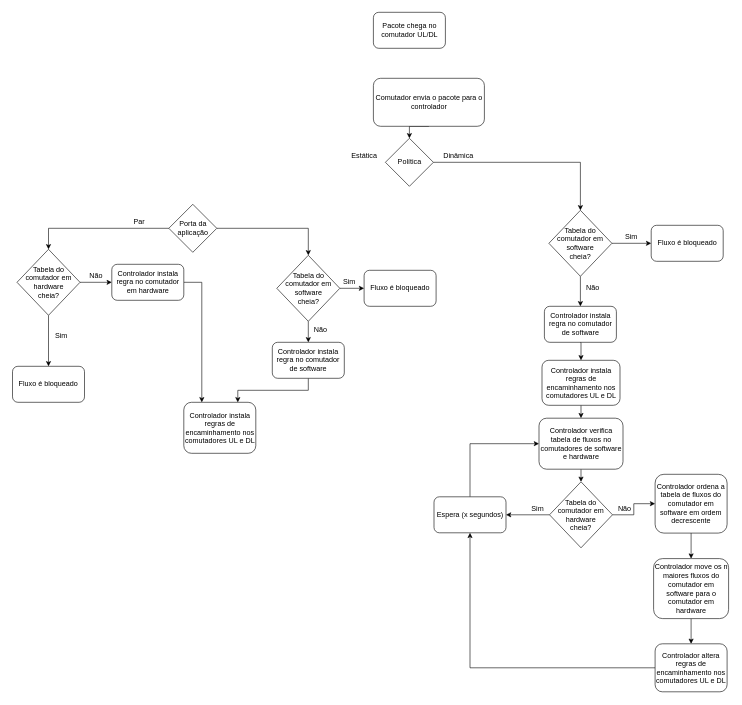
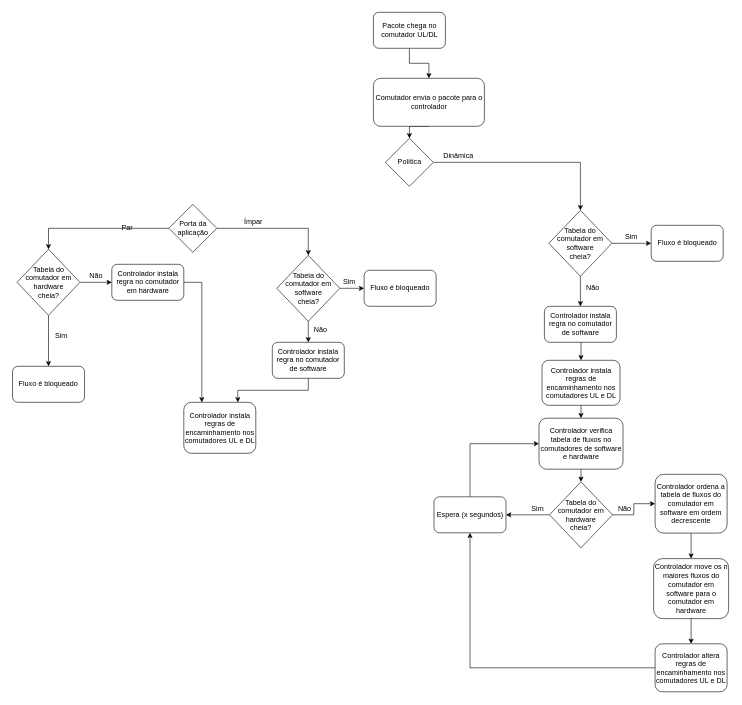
edge "Pacote chega no comutador UL/DL" -> "Comutador envia o pacote para o controlador": added
node "Estática": removed
node "Par": moved (139, 222) -> (127, 228)
node "Ímpar": added
